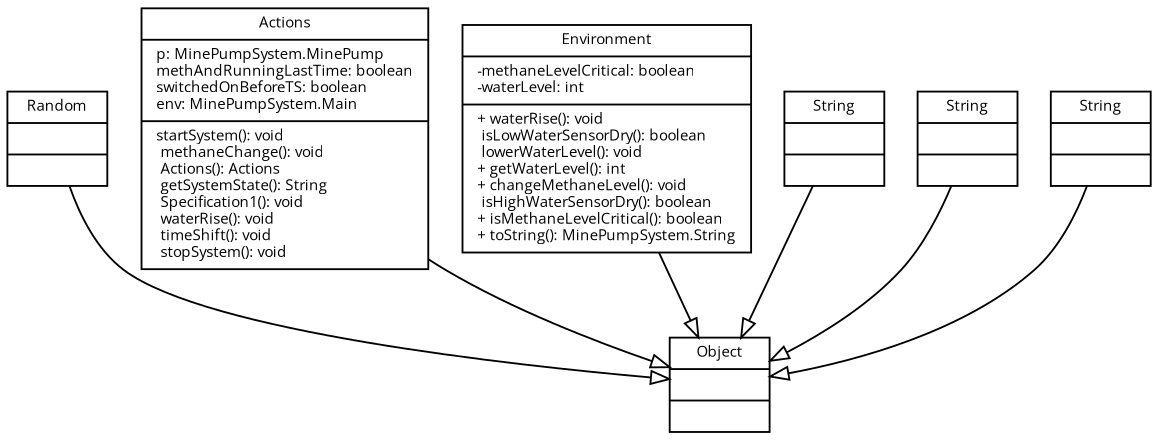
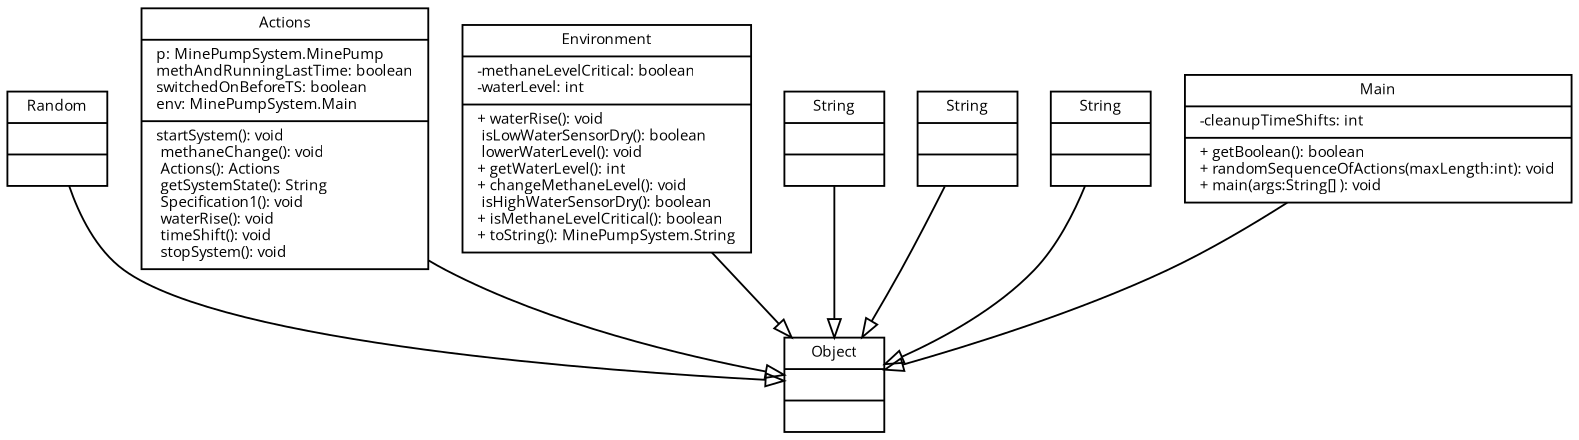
node "Main": added
